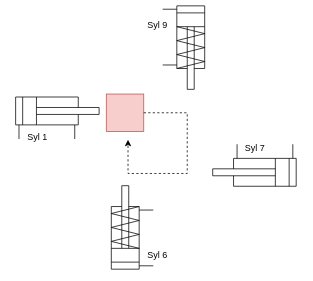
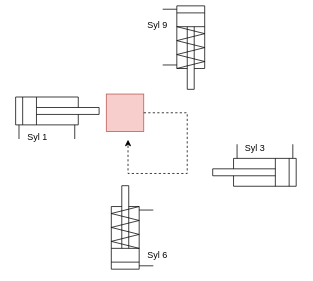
node "Syl 7": label "Syl 7" -> "Syl 3"
